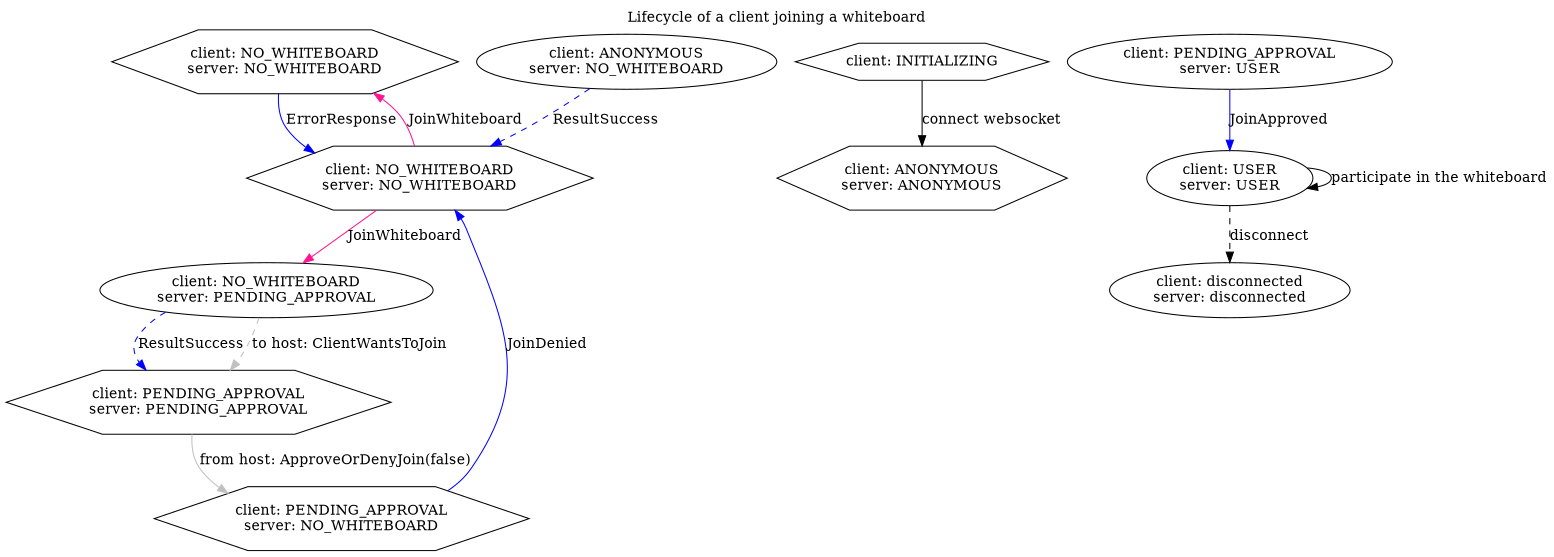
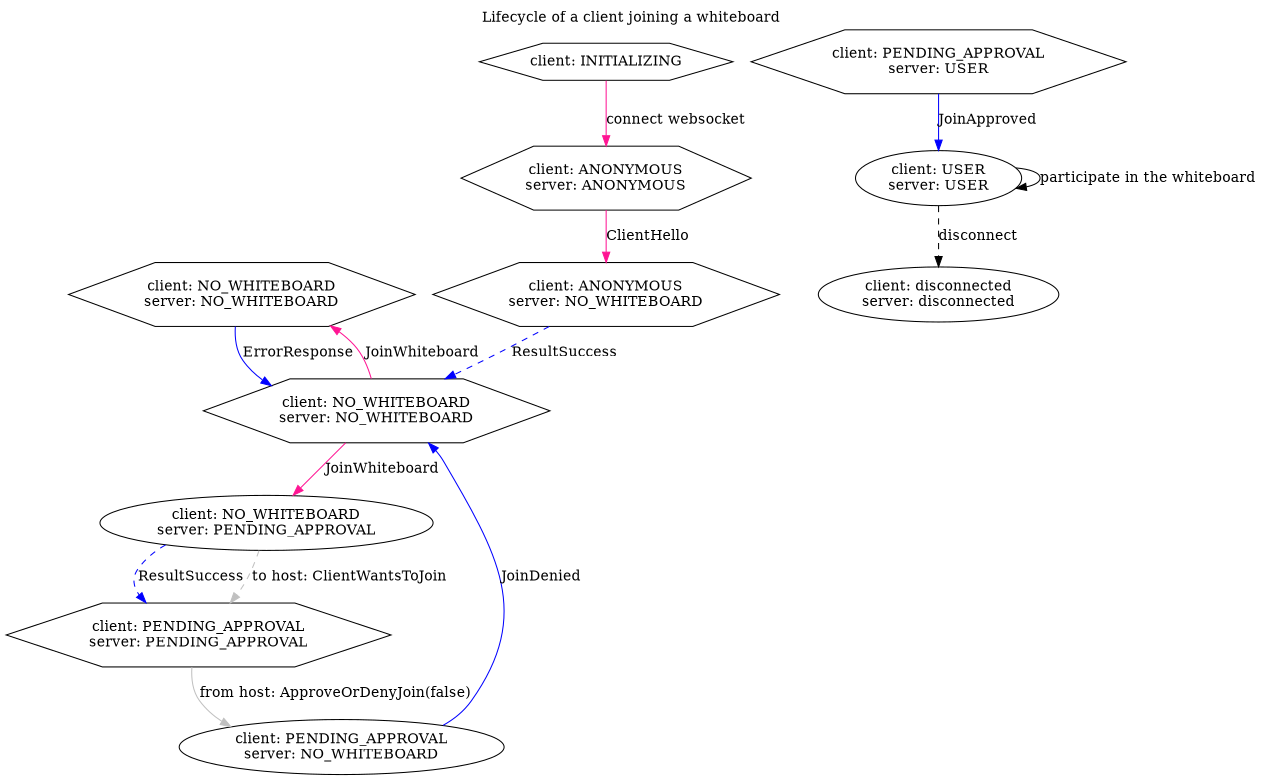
node "client: ANONYMOUS server: NO_WHITEBOARD": shape ellipse -> hexagon
node "client: PENDING_APPROVAL server: USER": shape ellipse -> hexagon
edge "client: INITIALIZING" -> "client: ANONYMOUS server: ANONYMOUS": color black -> deeppink
edge "client: ANONYMOUS server: ANONYMOUS" -> "client: ANONYMOUS server: NO_WHITEBOARD": added, label "ClientHello"
node "client: PENDING_APPROVAL server: NO_WHITEBOARD": shape hexagon -> ellipse
